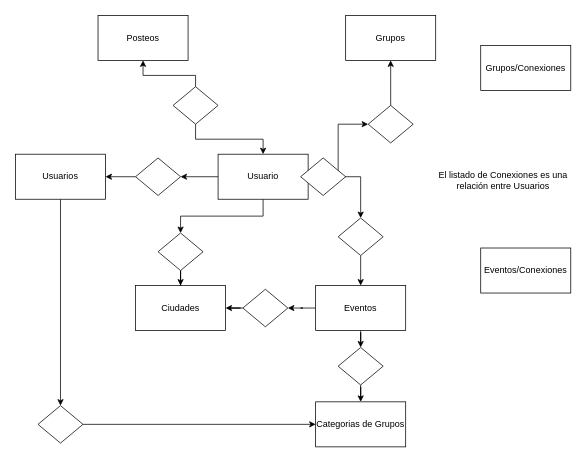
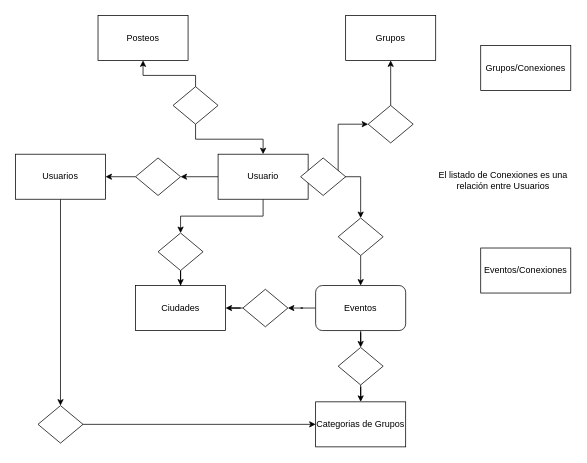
node "Eventos": shape rectangle -> rounded rectangle
